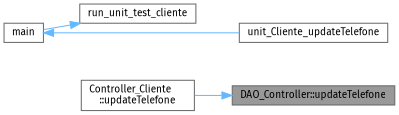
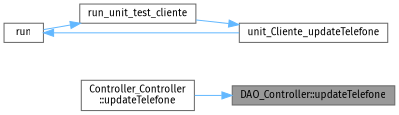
edge "run_unit_test_cliente" -> "unit_Cliente_updateTelefone": added
node "main": label "main" -> "run"
node "Controller_Cliente ::updateTelefone": label "Controller_Cliente ::updateTelefone" -> "Controller_Controller ::updateTelefone"
